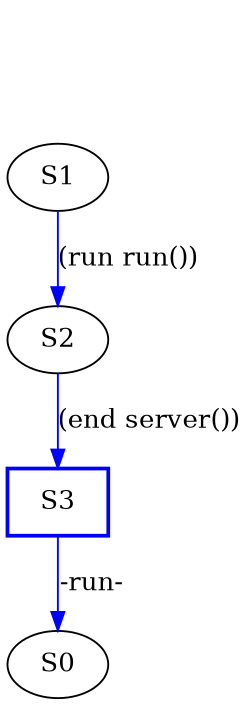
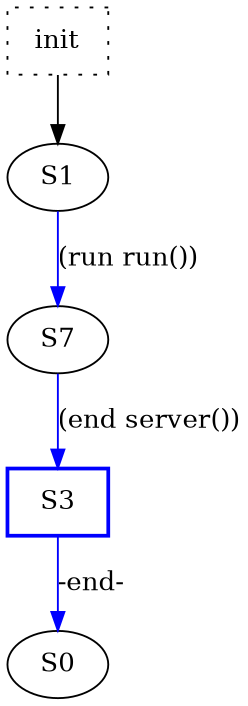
node "init": added
node "S2": label "S2" -> "S7"
edge "S3" -> "S0": label "-run-" -> "-end-"
